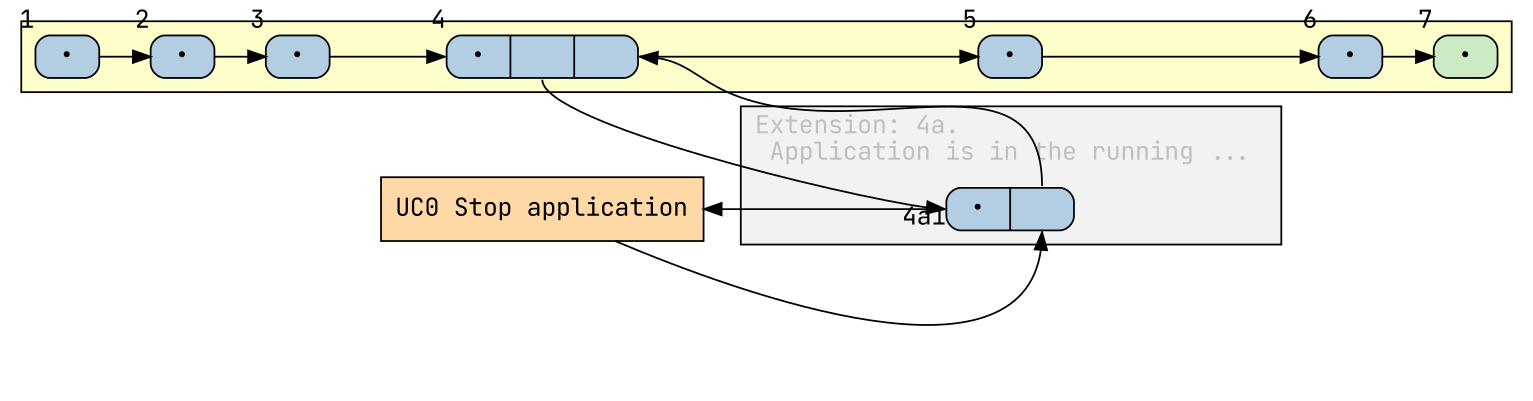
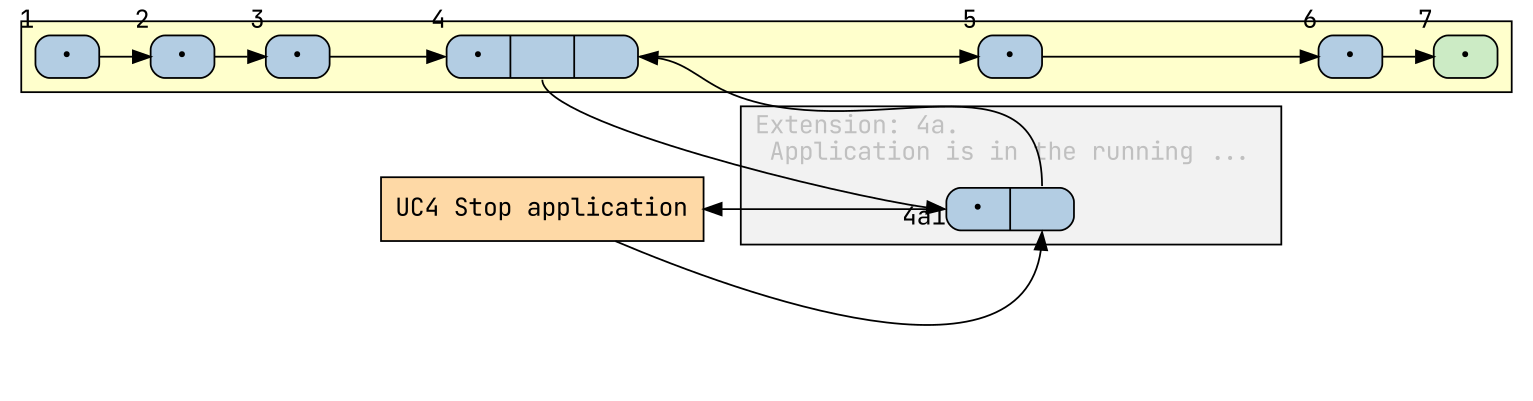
node "UC0 Stop application": label "UC0 Stop application" -> "UC4 Stop application"
